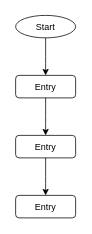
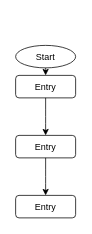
node "Start": moved (45, 27) -> (45, 57)
